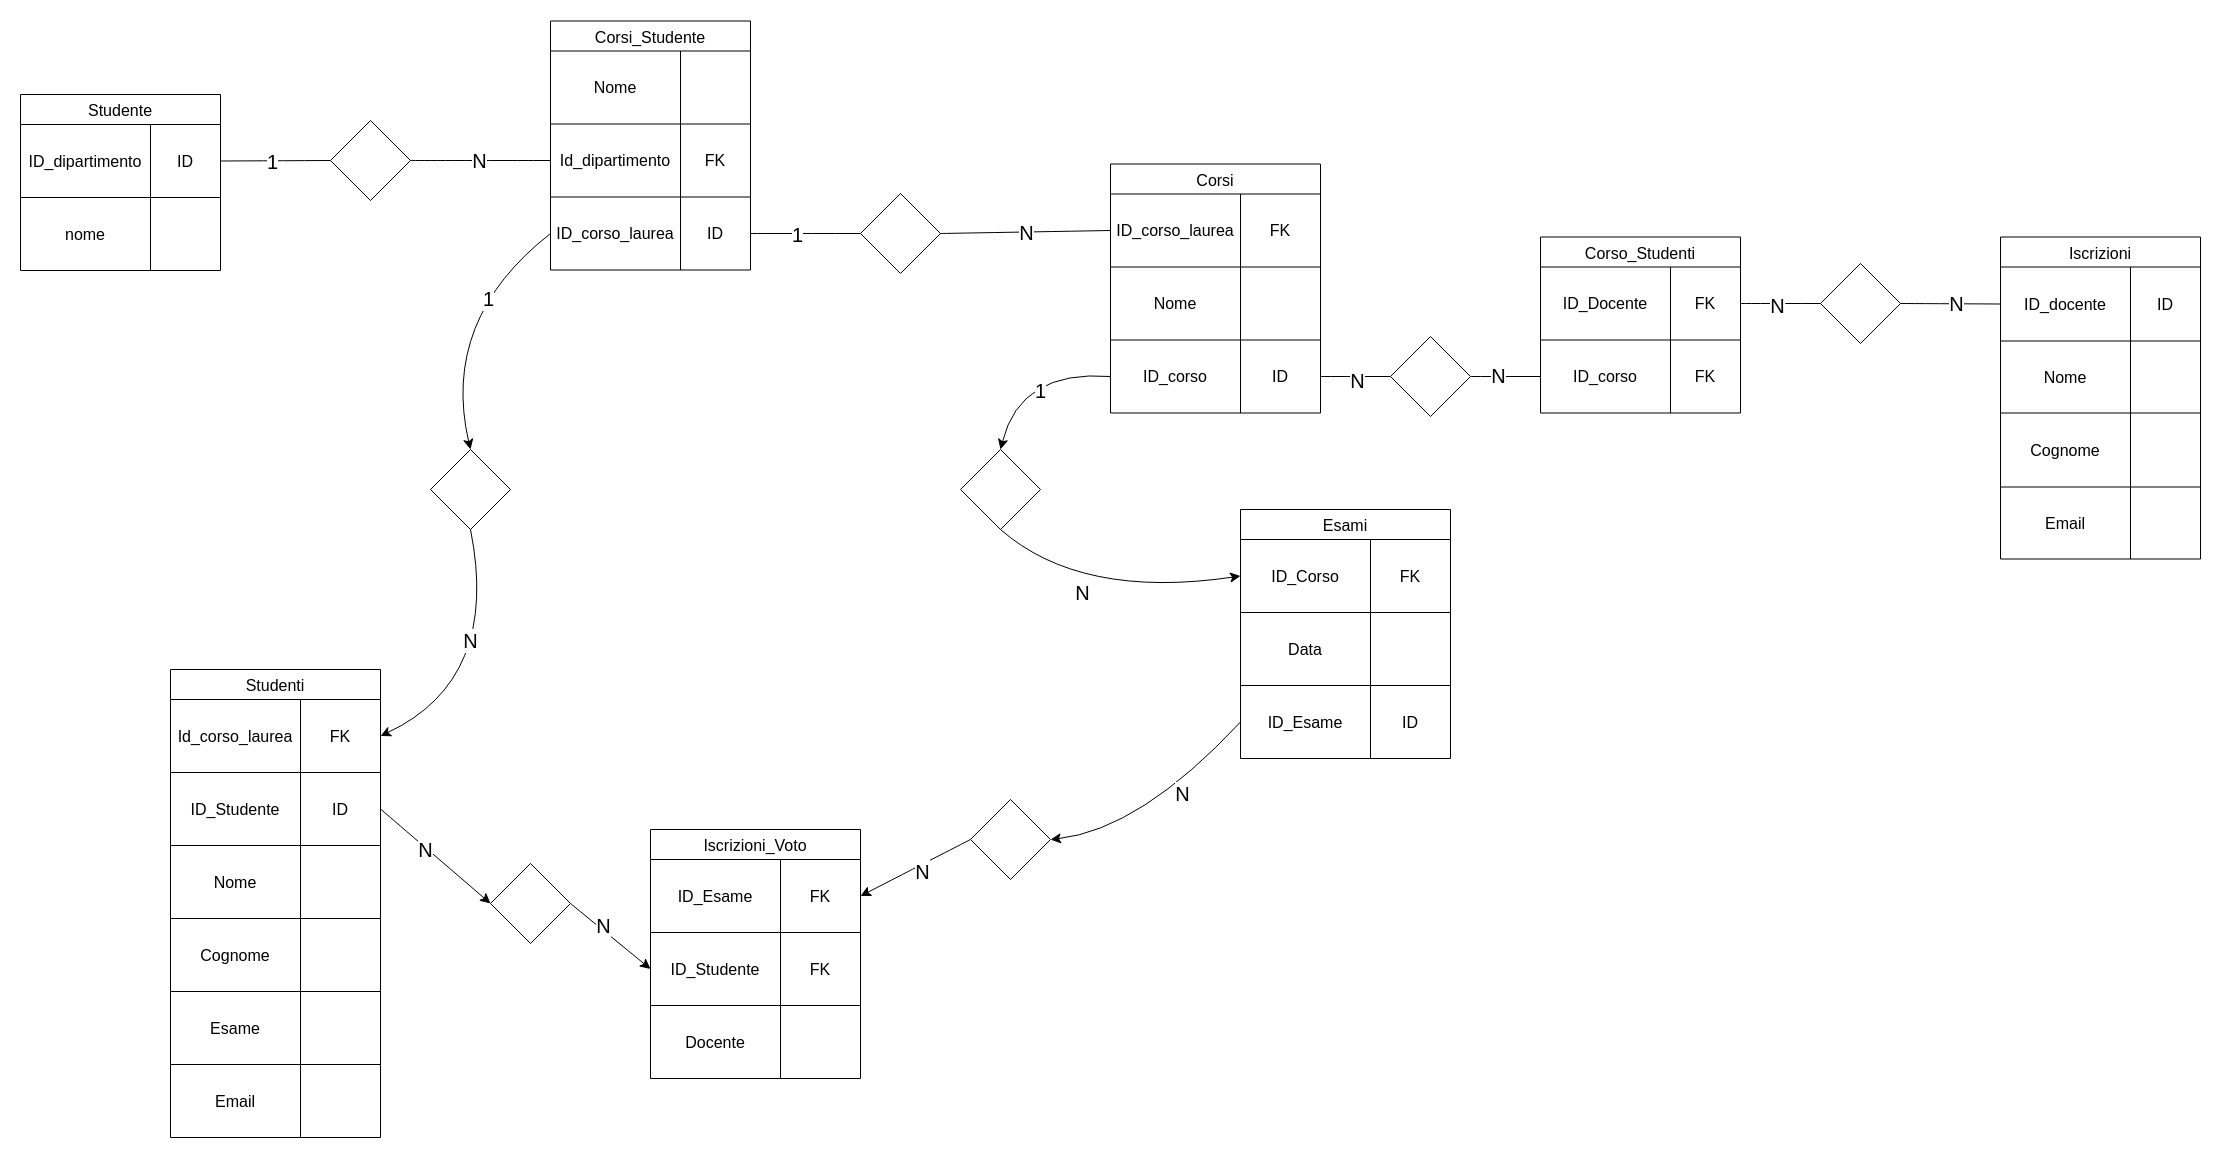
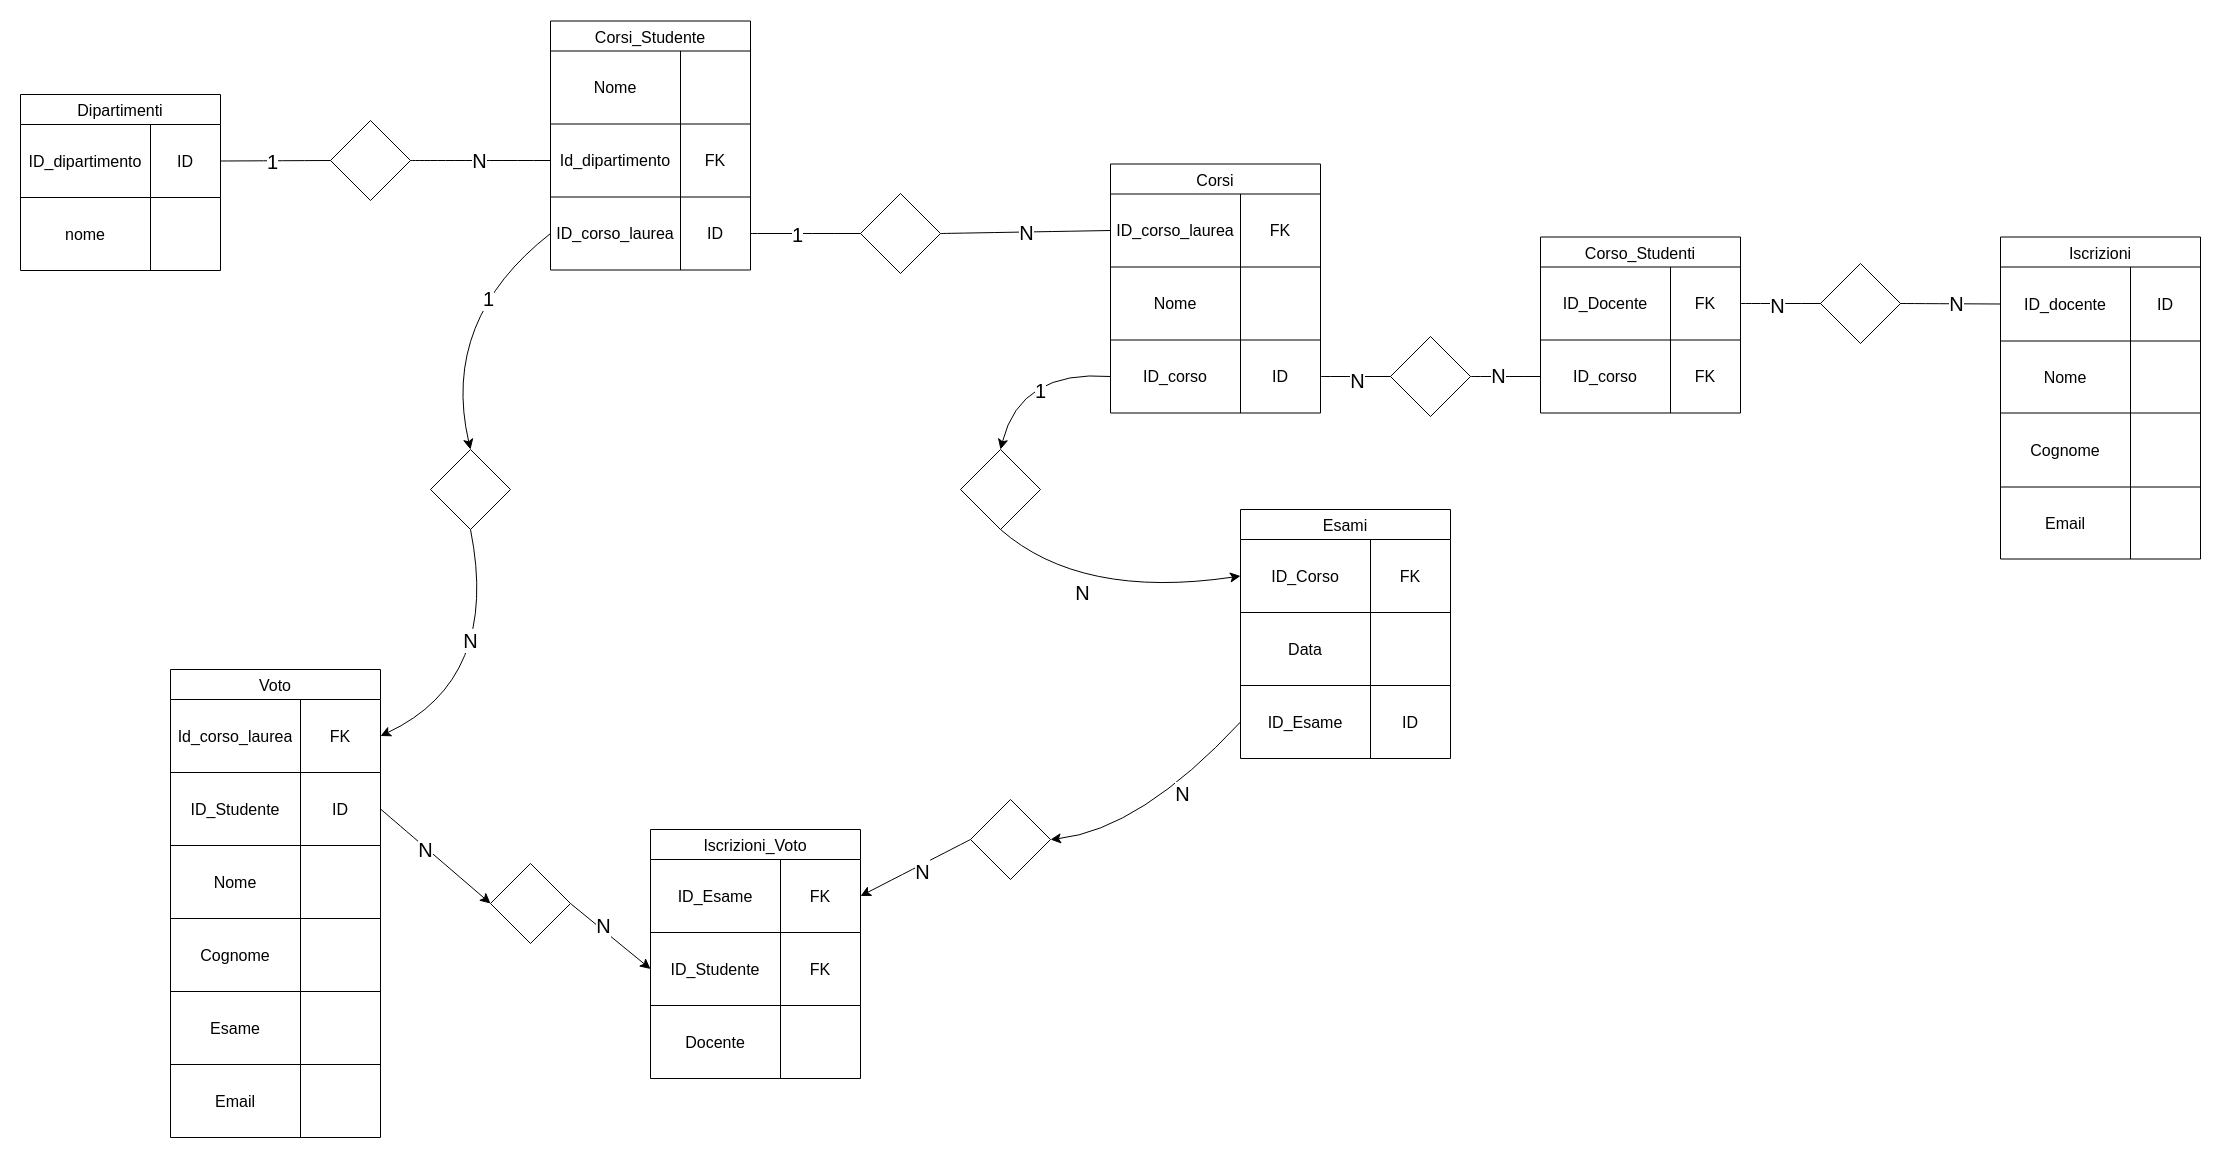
node "Studente": label "Studente" -> "Dipartimenti"
node "Studenti": label "Studenti" -> "Voto"
